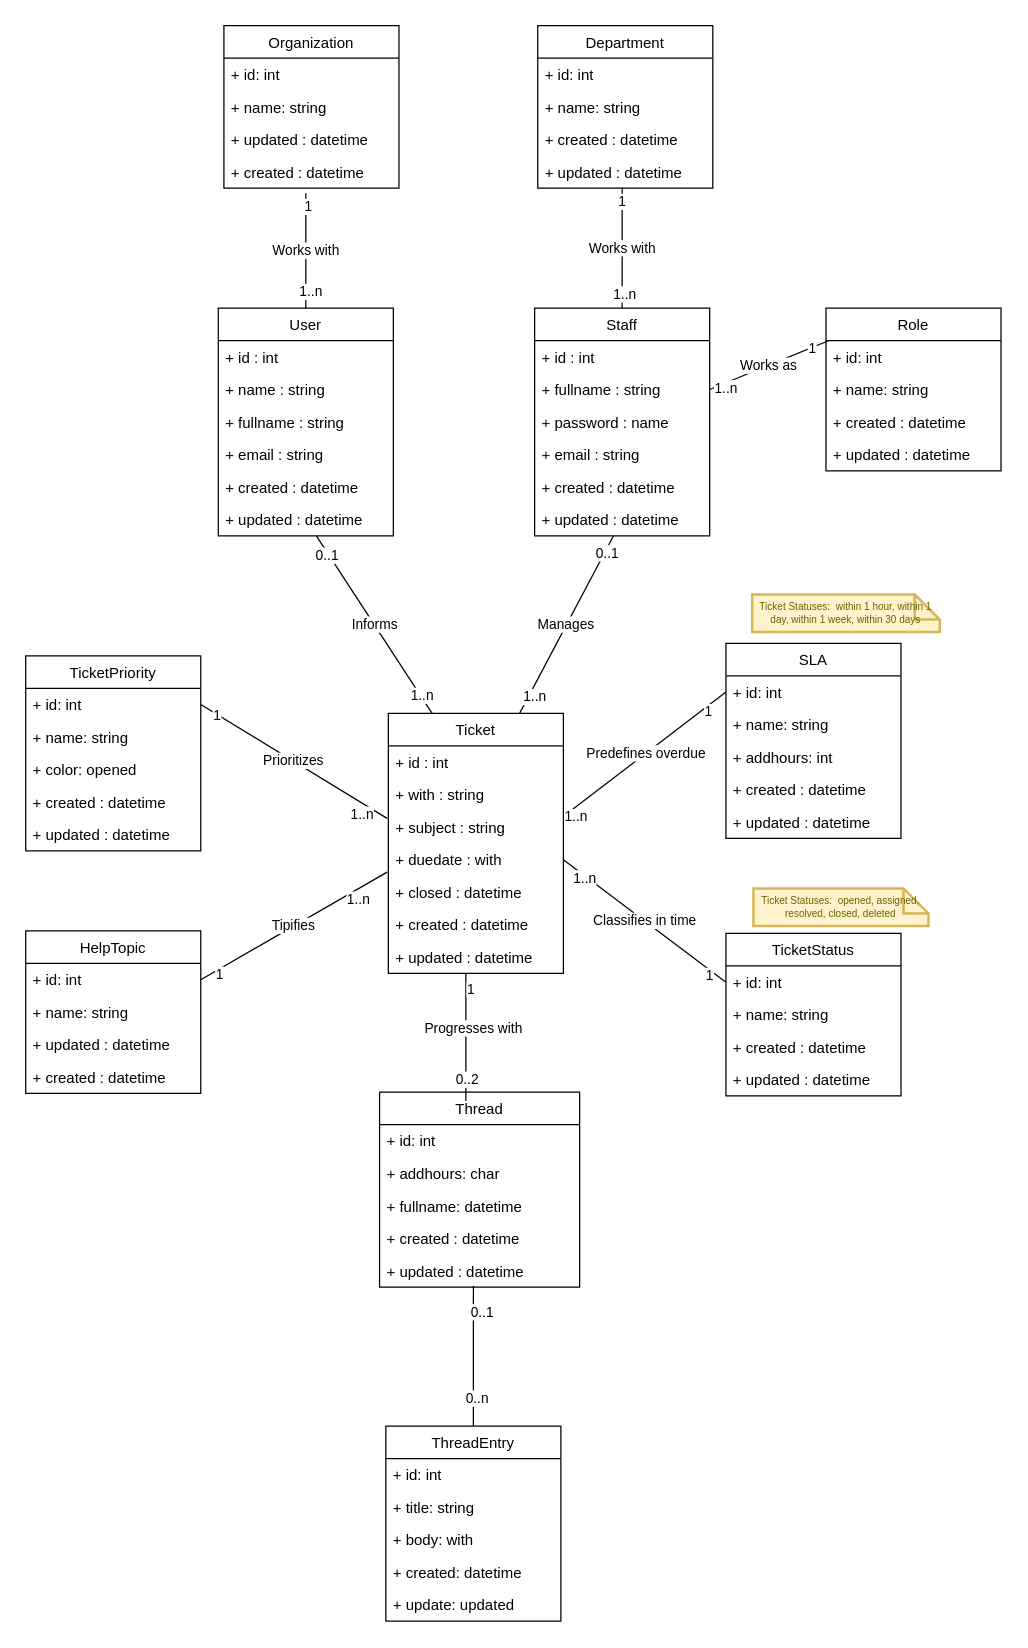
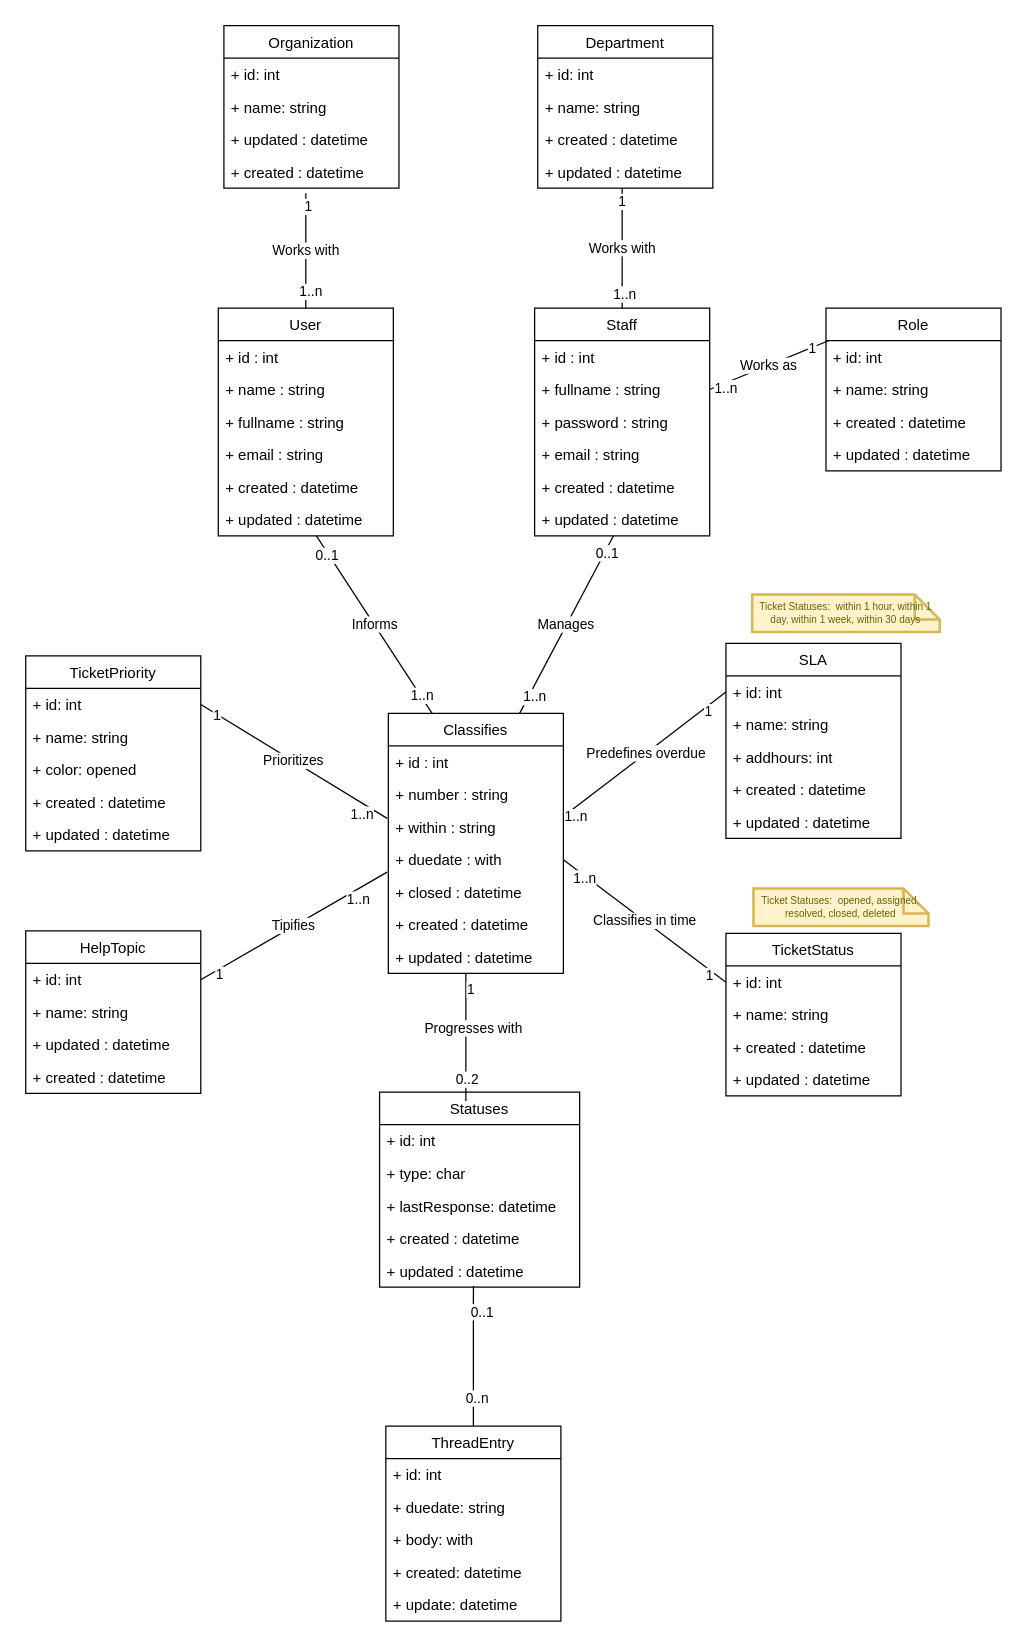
node "+ password : name": label "+ password : name" -> "+ password : string"
node "Ticket": label "Ticket" -> "Classifies"
node "+ with : string": label "+ with : string" -> "+ number : string"
node "+ subject : string": label "+ subject : string" -> "+ within : string"
node "Thread": label "Thread" -> "Statuses"
node "+ addhours: char": label "+ addhours: char" -> "+ type: char"
node "+ fullname: datetime": label "+ fullname: datetime" -> "+ lastResponse: datetime"
node "+ title: string": label "+ title: string" -> "+ duedate: string"
node "+ update: updated": label "+ update: updated" -> "+ update: datetime"
